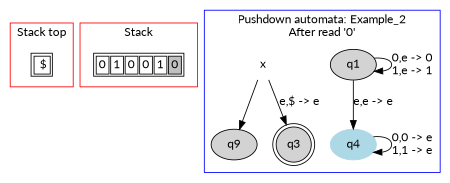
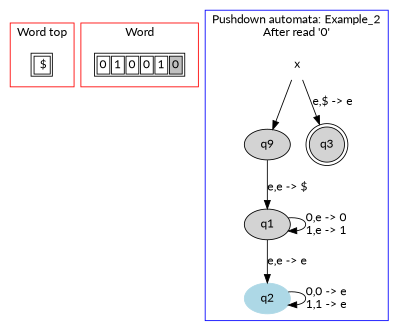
cluster "Stack top": label "Stack top" -> "Word top"
cluster "Stack": label "Stack" -> "Word"
node "q4": label "q4" -> "q2"
edge "q9" -> "q1": added, label "e,e -> $"
